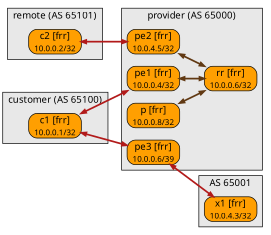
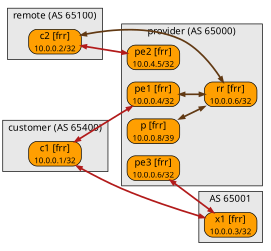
cluster "remote (AS 65101)": label "remote (AS 65101)" -> "remote (AS 65100)"
edge "pe2 [frr]" -- "rr [frr]": now "c2 [frr]" -- "rr [frr]"
cluster "customer (AS 65100)": label "customer (AS 65100)" -> "customer (AS 65400)"
node "p [frr]": text "10.0.0.8/32" -> "10.0.0.8/39"
edge "c1 [frr]" -- "pe3 [frr]": now "c1 [frr]" -- "x1 [frr]"
node "pe3 [frr]": text "10.0.0.6/39" -> "10.0.0.6/32"
node "x1 [frr]": text "10.0.4.3/32" -> "10.0.0.3/32"
